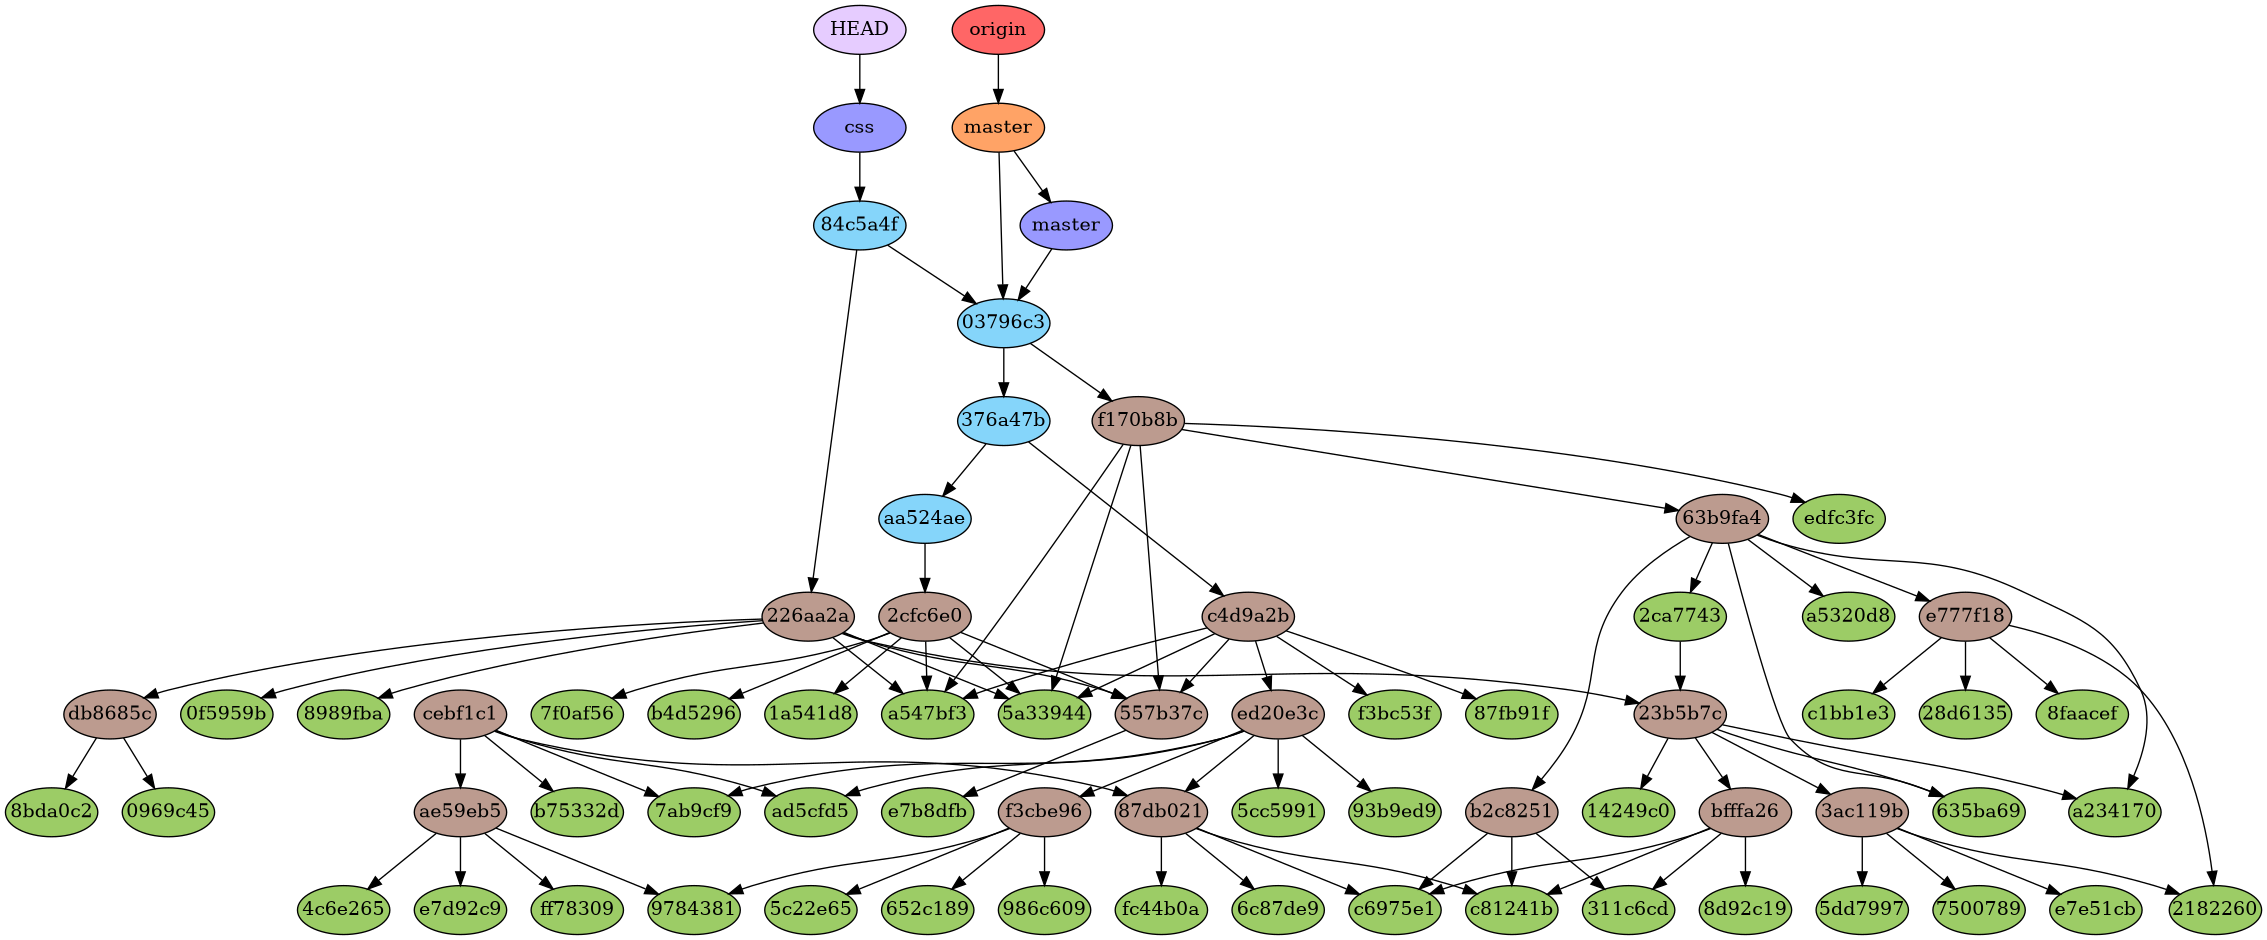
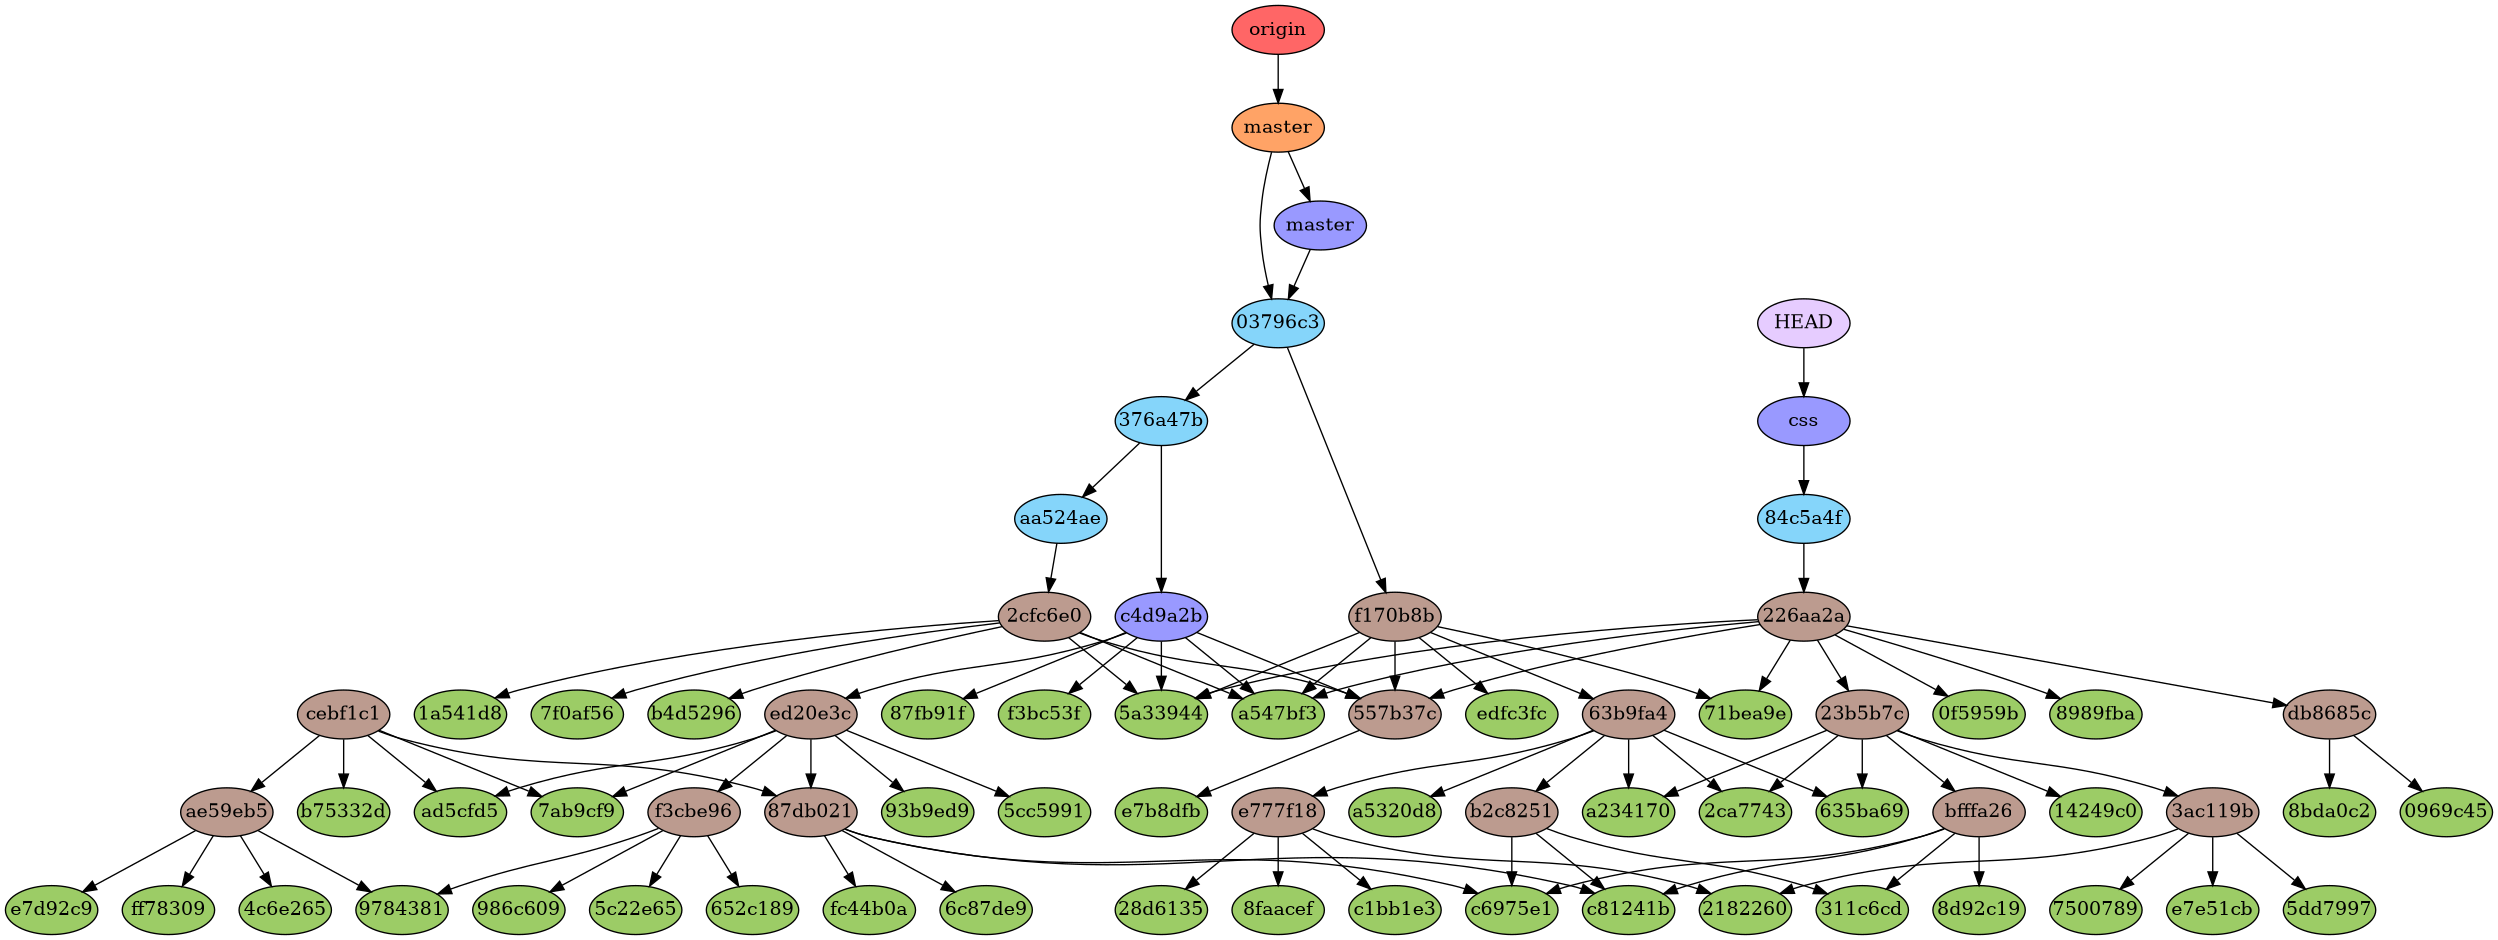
edge "84c5a4f" -> "03796c3": removed
node "c4d9a2b": fillcolor #bc9b8f -> #9999ff
edge "2ca7743" -> "23b5b7c": reversed
node "71bea9e": added
